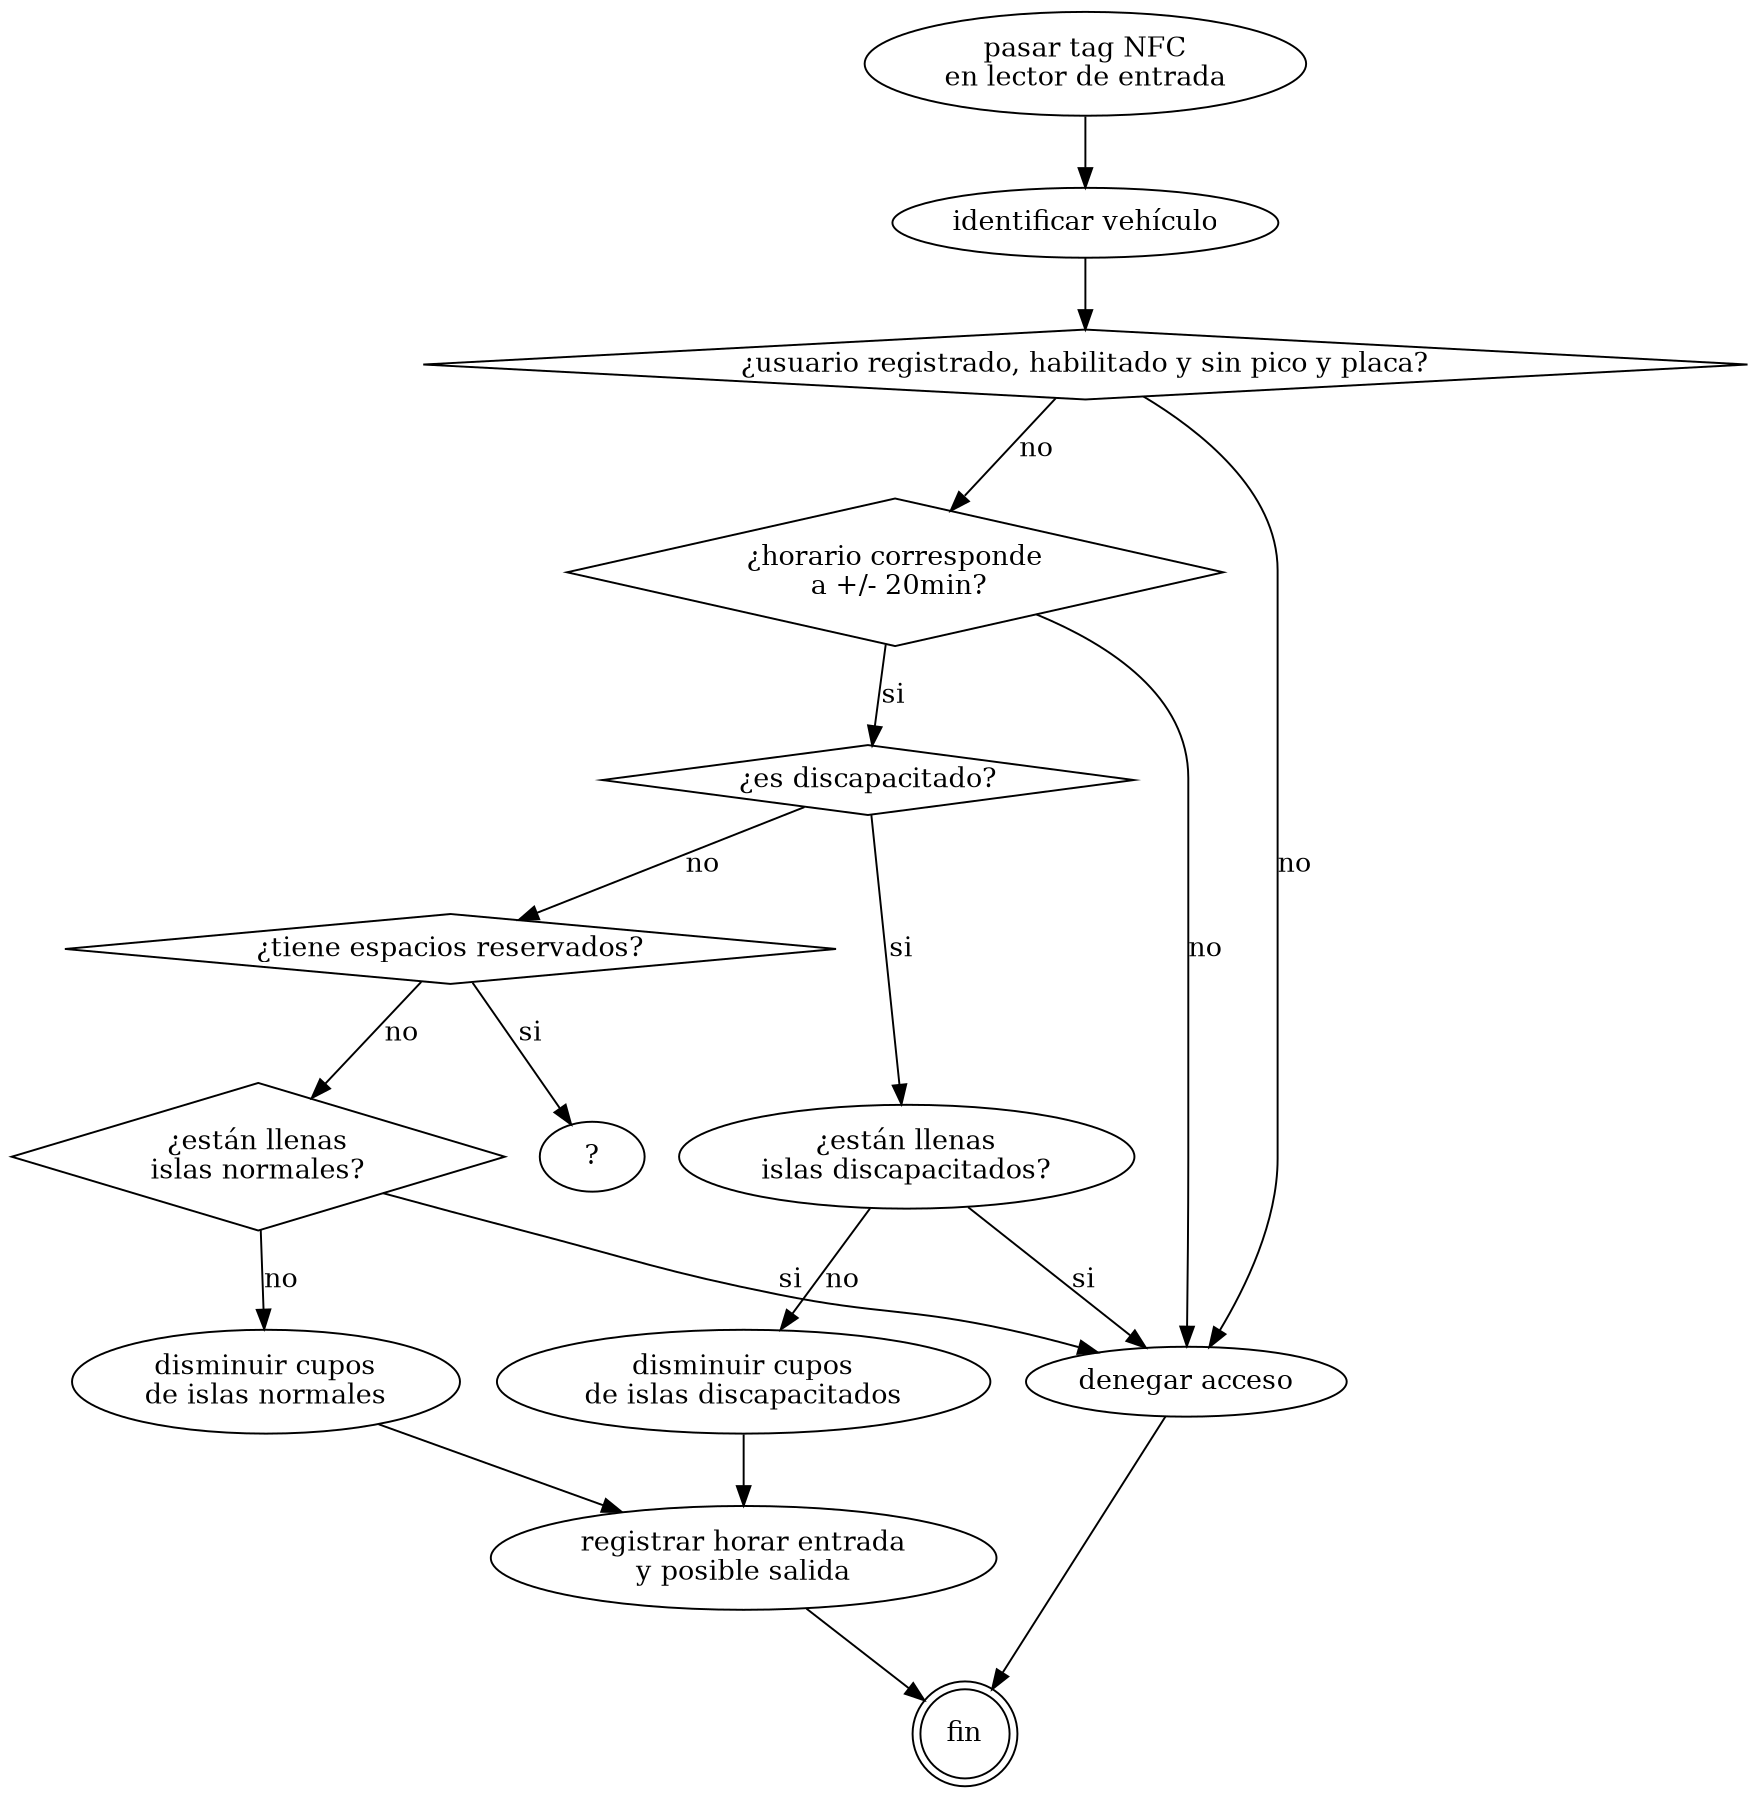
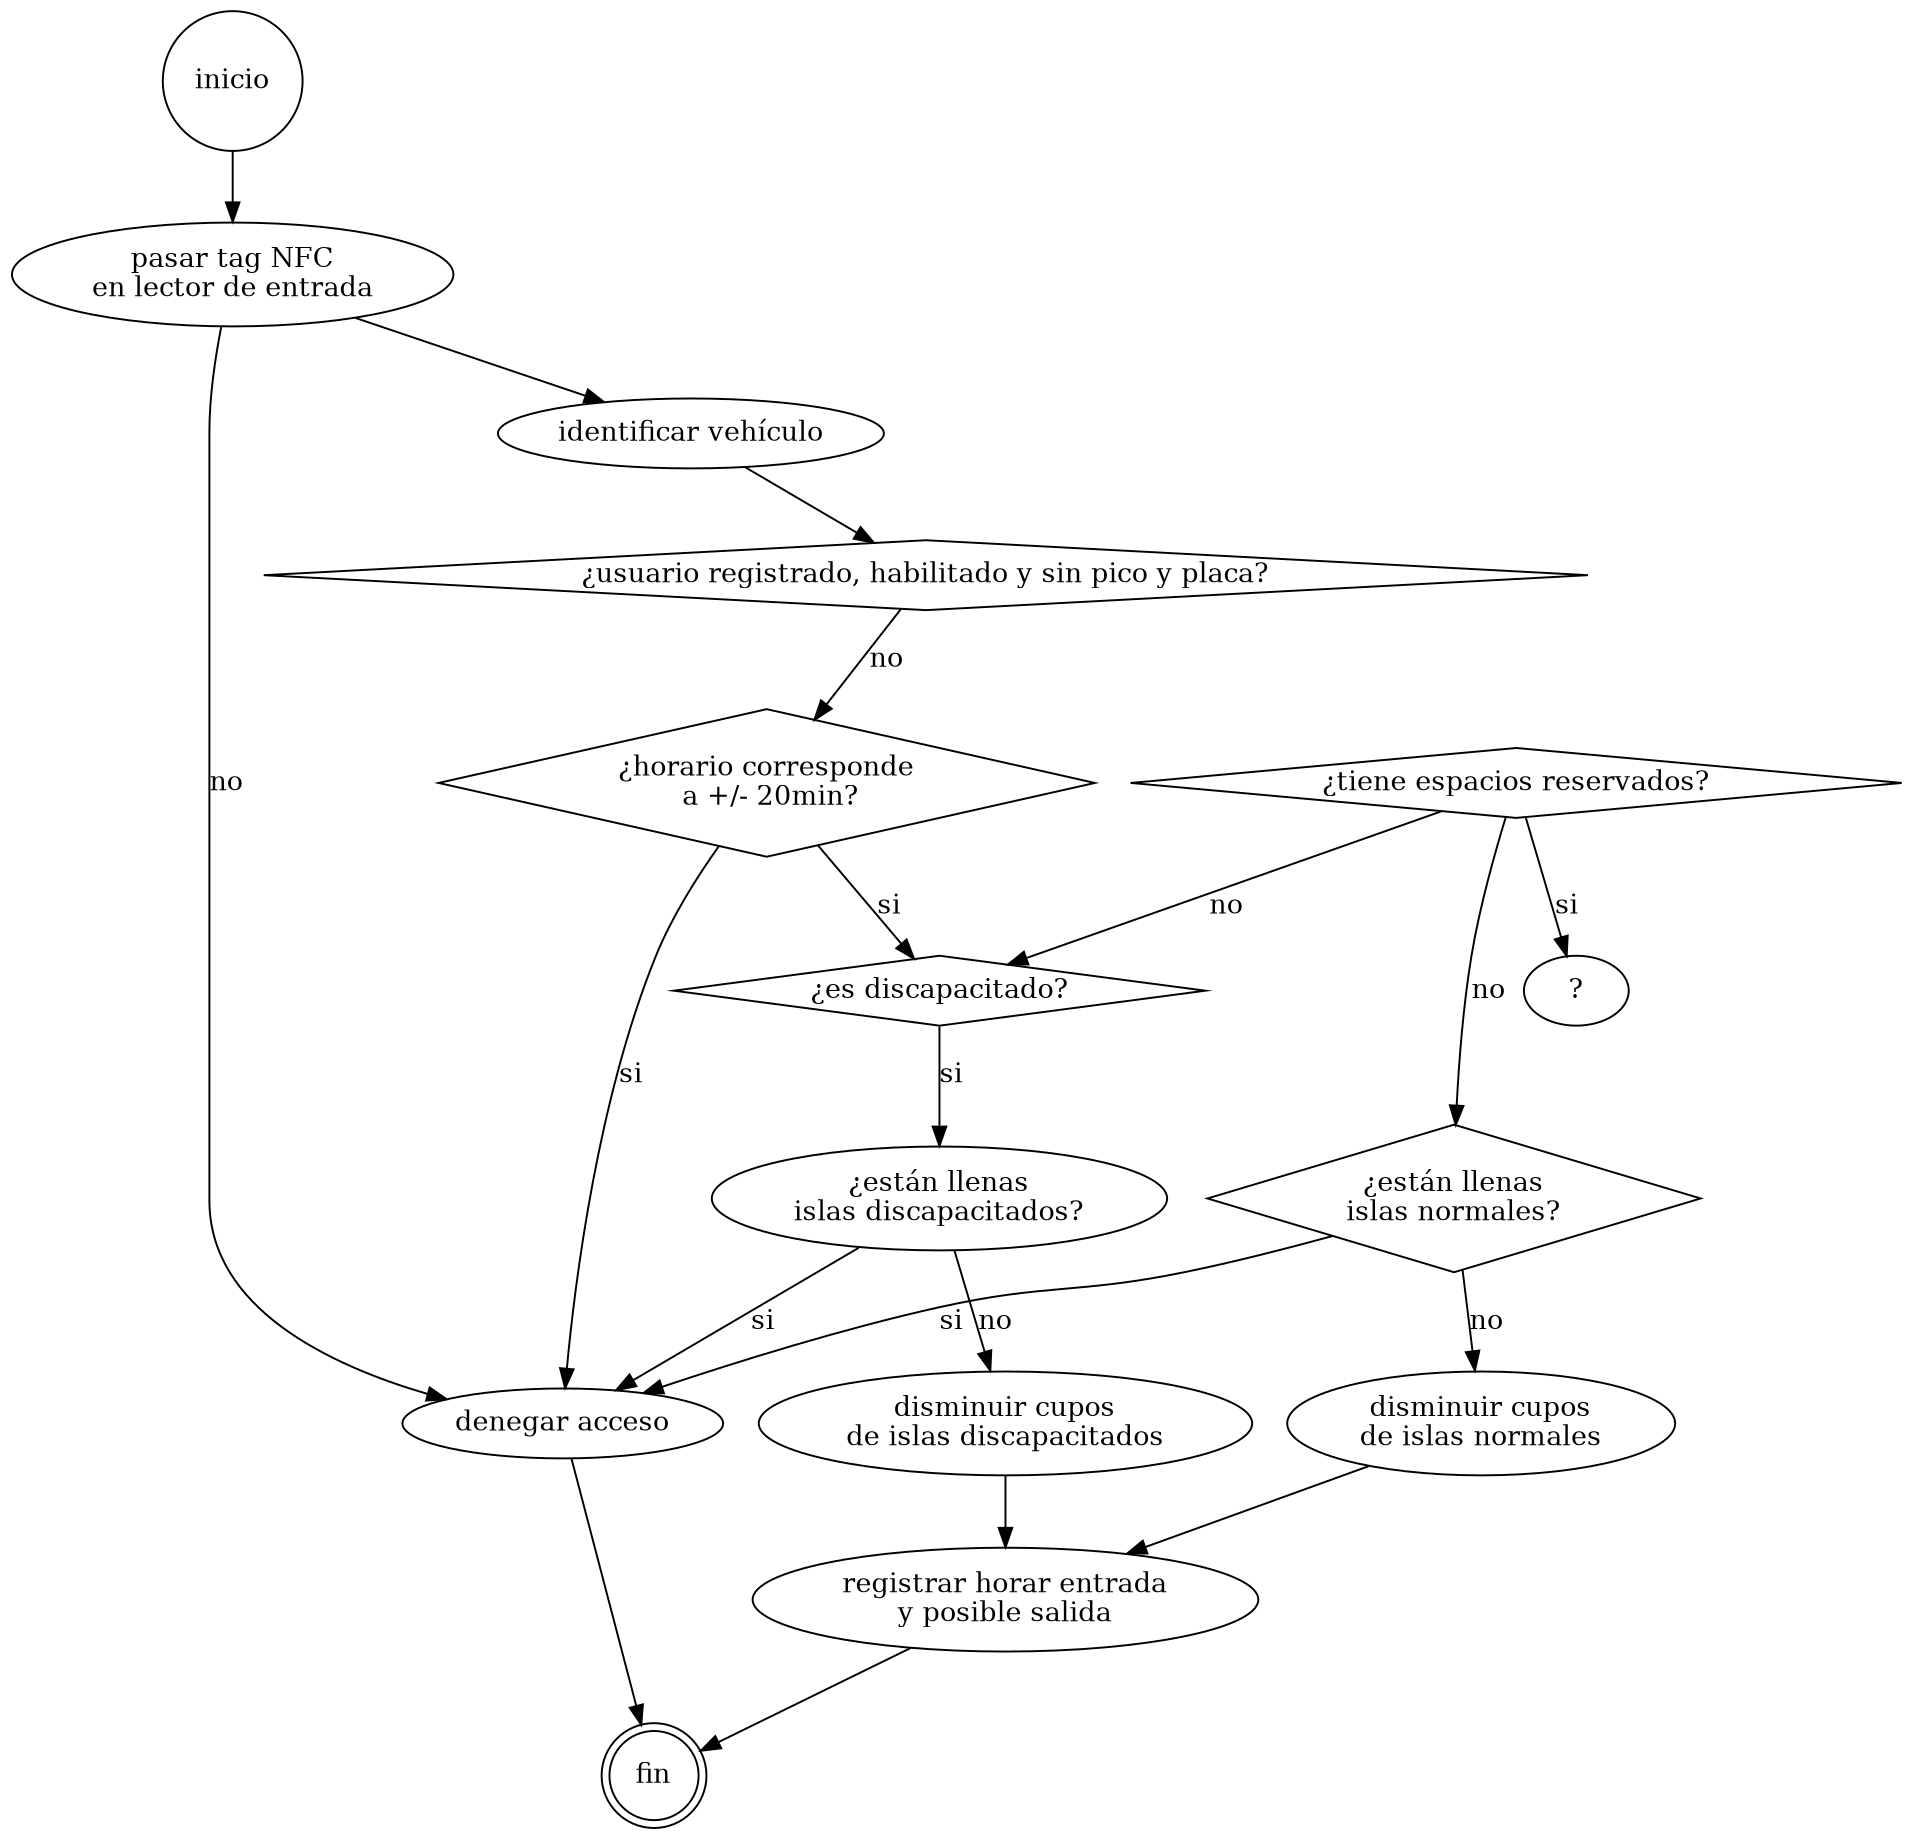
node "inicio": added
edge "¿usuario registrado, habilitado y sin pico y placa?" -> "denegar acceso": now "pasar tag NFC en lector de entrada" -> "denegar acceso"
edge "¿es discapacitado?" -> "¿tiene espacios reservados?": reversed
edge "¿horario corresponde a +/- 20min?" -> "denegar acceso": label "no" -> "si"
